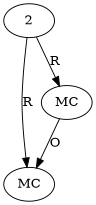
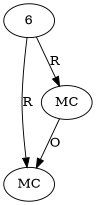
node "2": label "2" -> "6"
